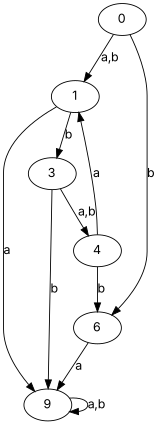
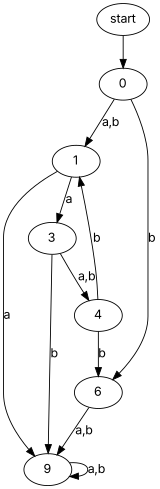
node "start": added
edge "1" -> "3": label "b" -> "a"
edge "4" -> "1": label "a" -> "b"
edge "6" -> "9": label "a" -> "a,b"
